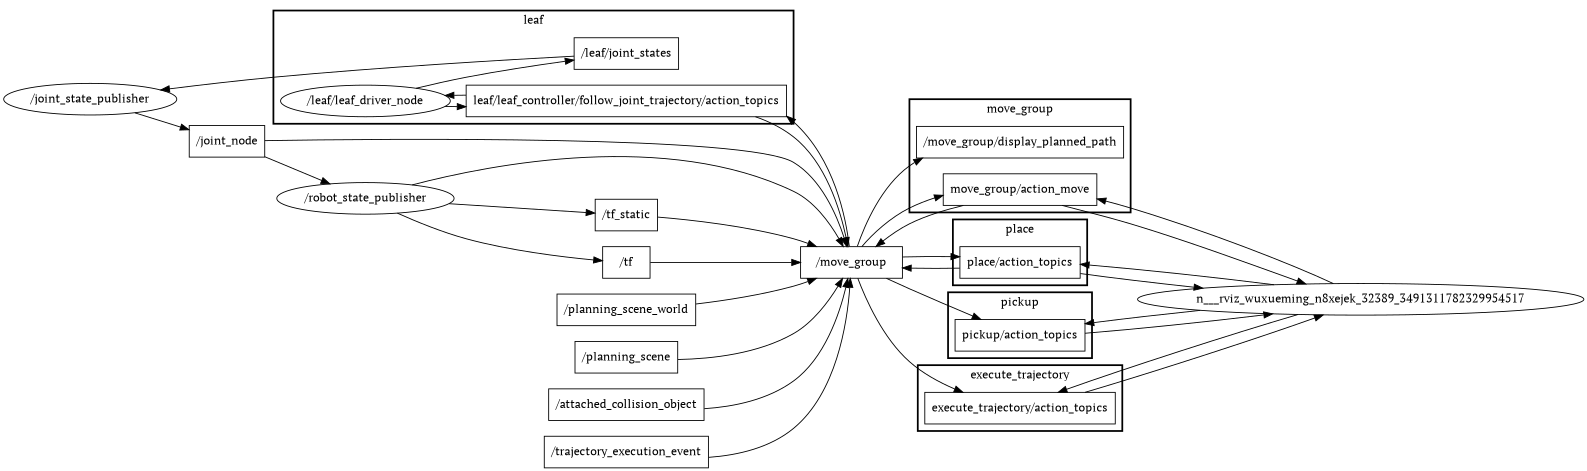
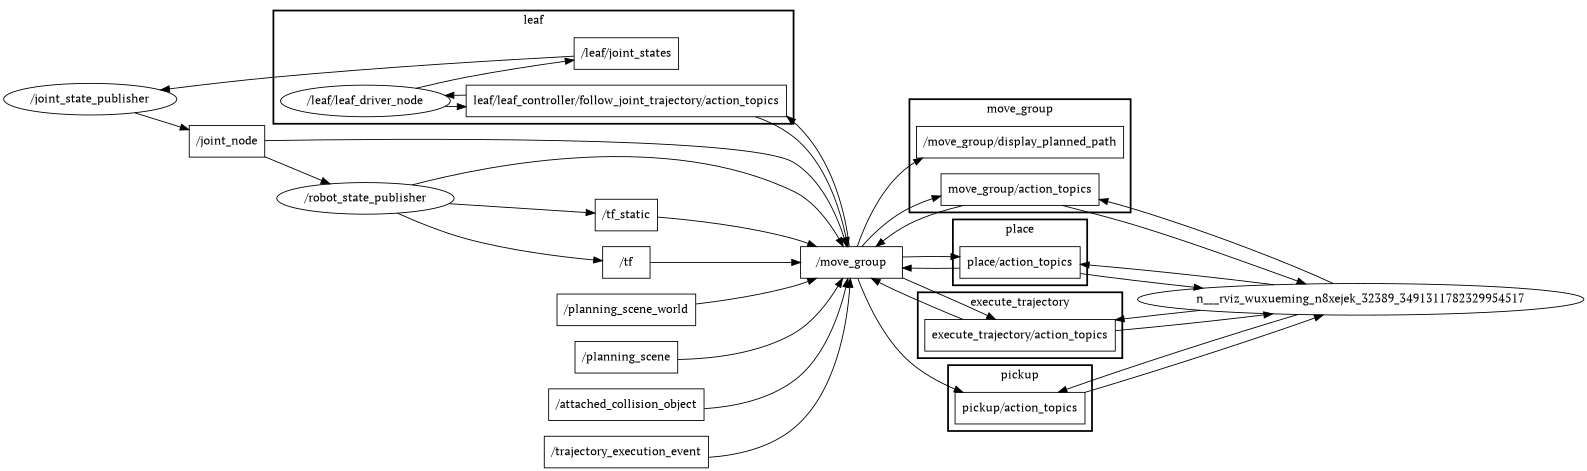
node "move_group/action_move": label "move_group/action_move" -> "move_group/action_topics"
edge "execute_trajectory/action_topics" -> "/move_group": added
